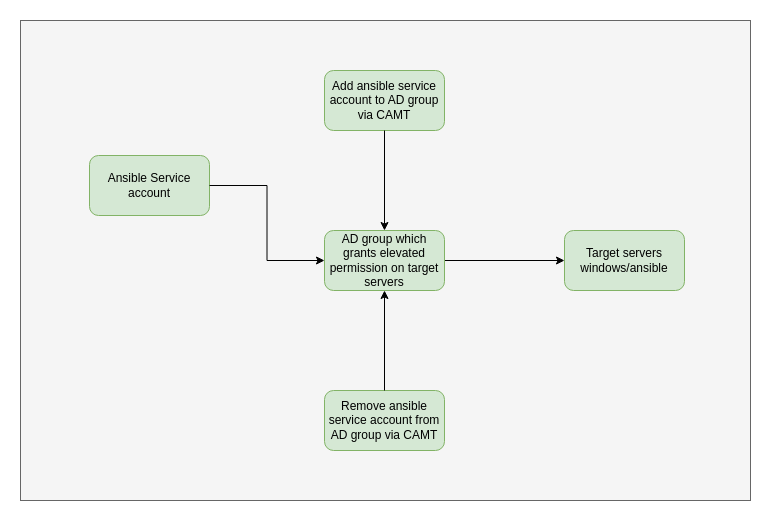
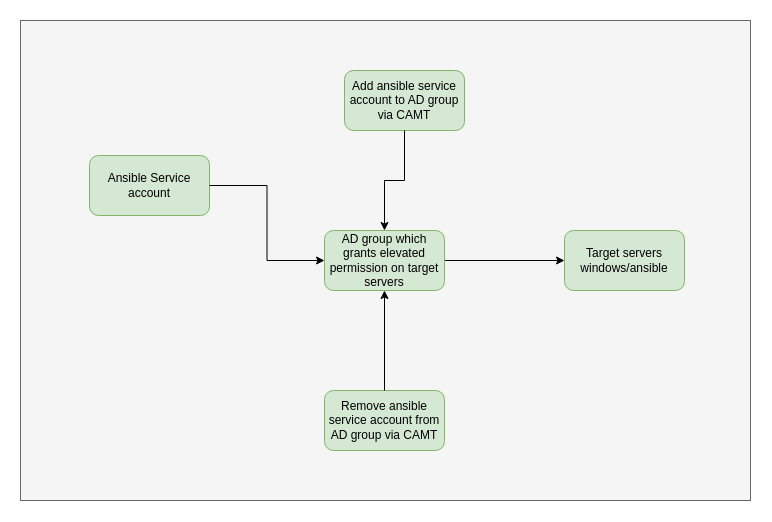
node "Add ansible service account to AD group via CAMT": moved (385, 101) -> (405, 101)
